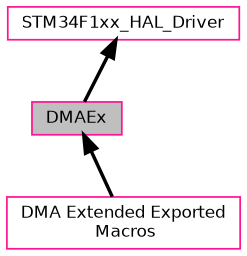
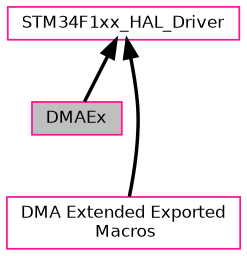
edge "DMA Extended Exported Macros" -> "DMAEx": now "DMA Extended Exported Macros" -> "STM34F1xx_HAL_Driver"
